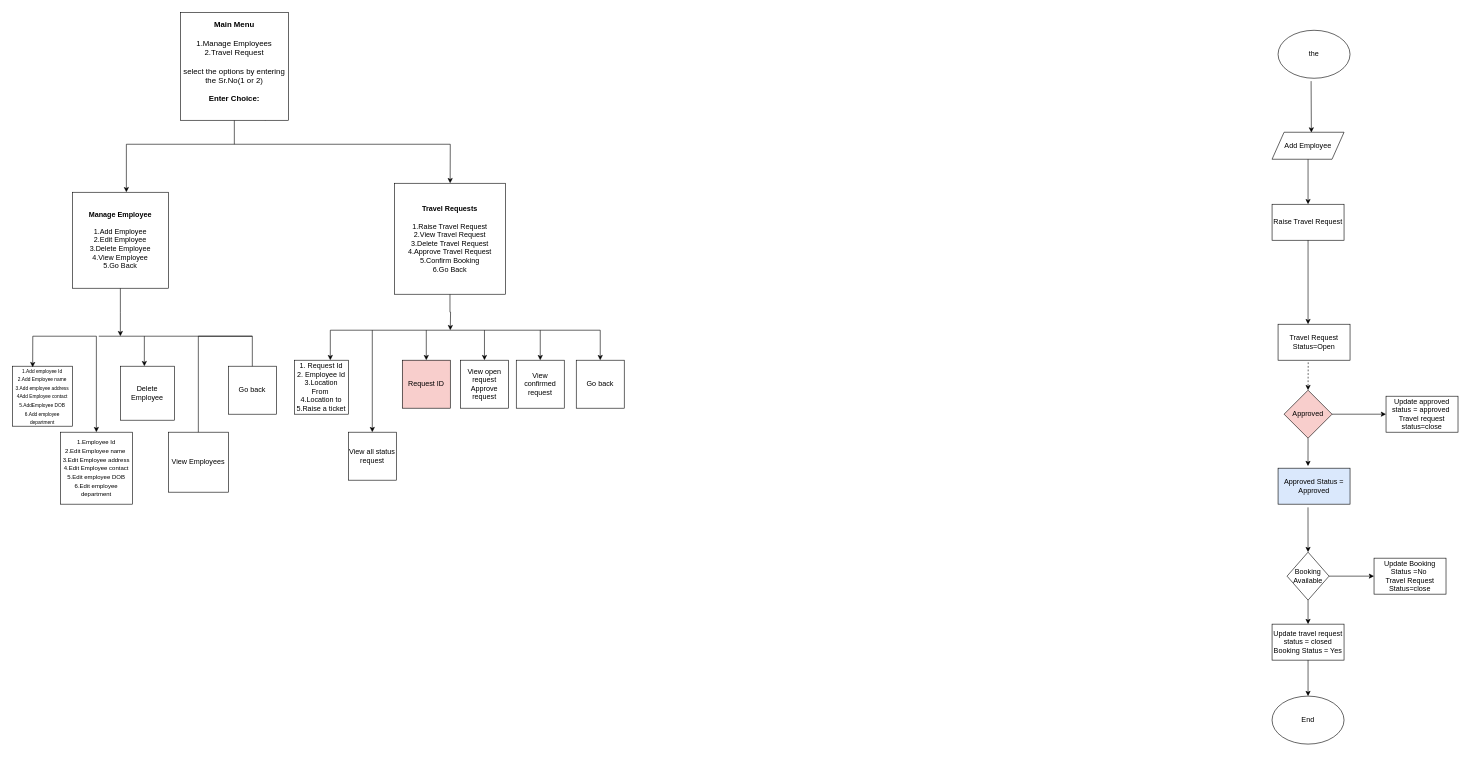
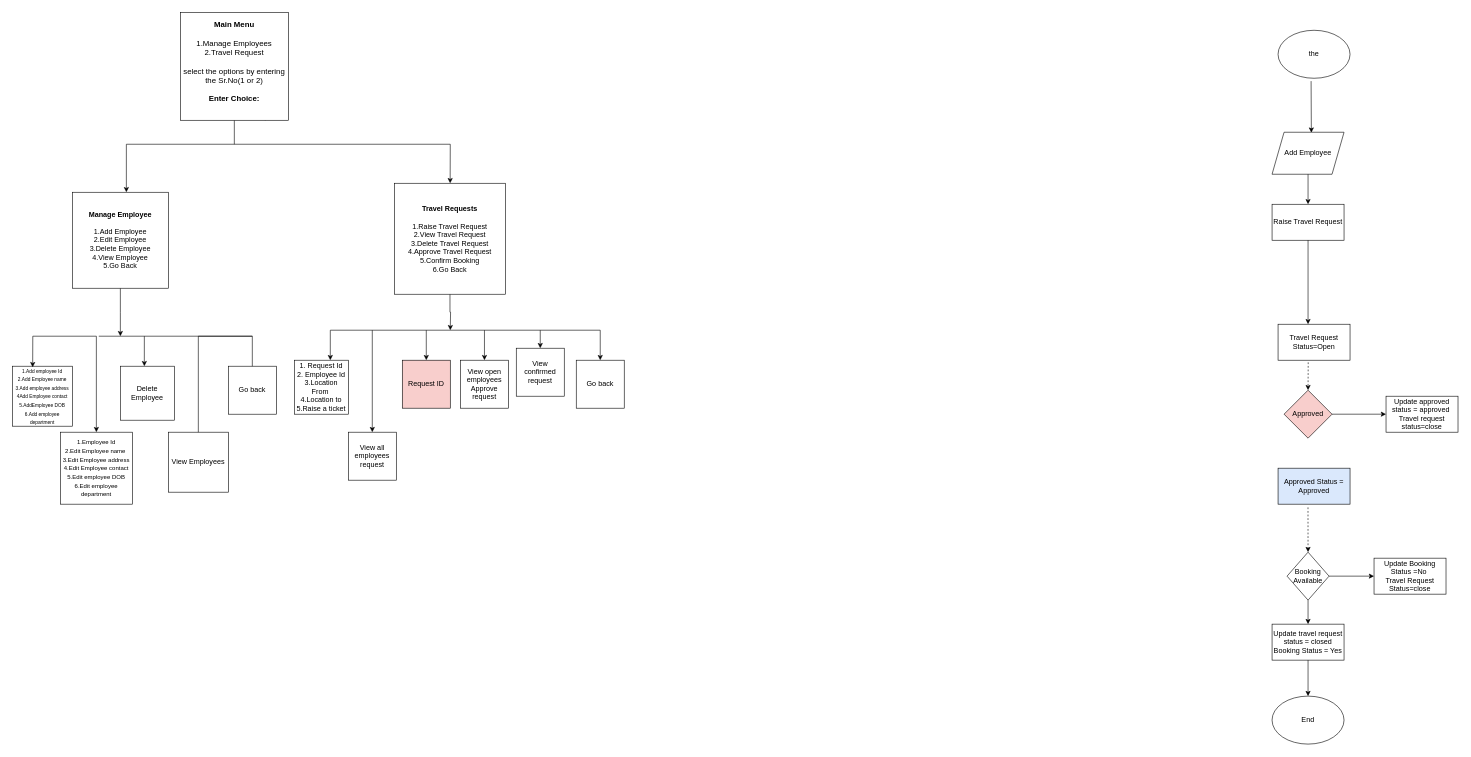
node "Add Employee": size 72x27 -> 72x42
node "View open request Approve request": label "View open request Approve request" -> "View open employees Approve request"
node "View confirmed request": moved (540, 384) -> (540, 372)
node "View all status request": label "View all status request" -> "View all employees request"
edge "Approved" -> "Approved Status = Approved": removed
edge "Approved Status = Approved" -> "Booking Available": style solid -> dashed
